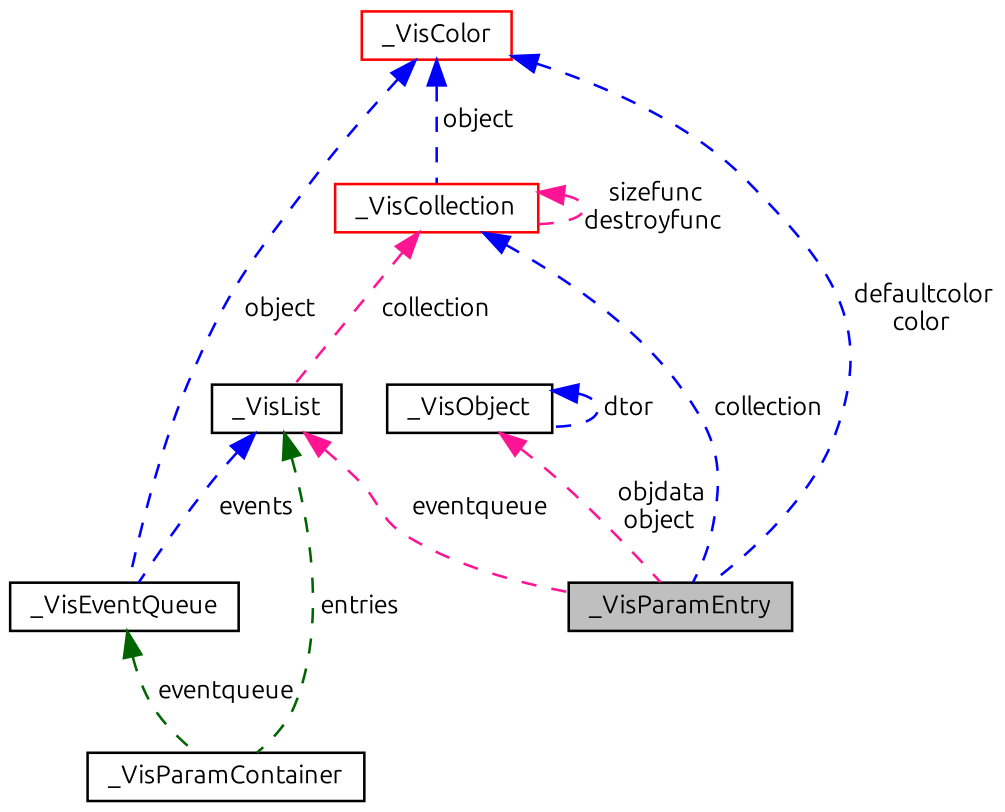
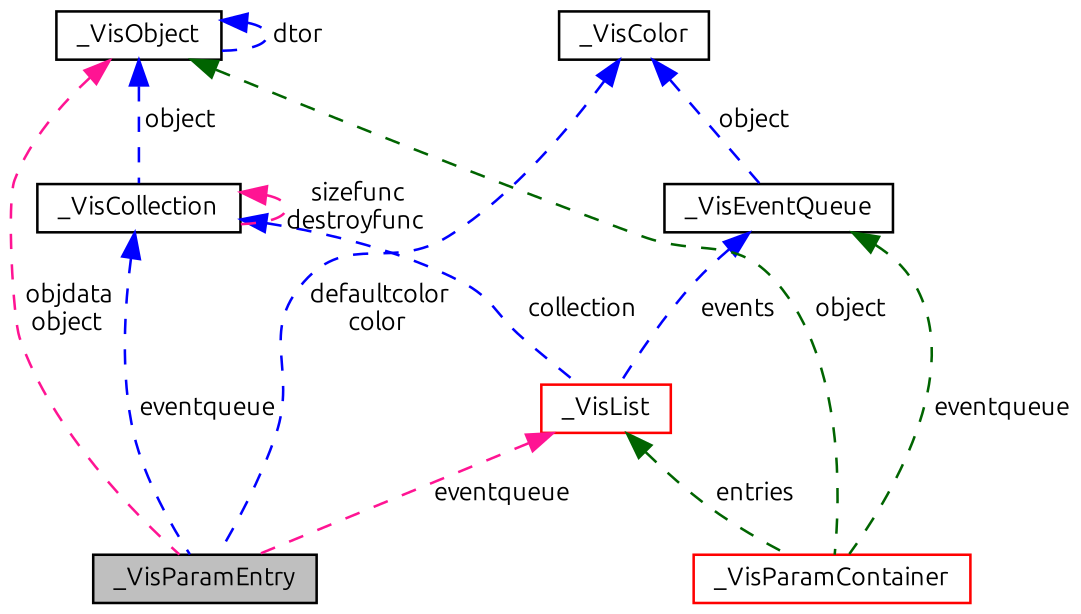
node "_VisColor": color red -> black
edge "_VisCollection" -> "_VisColor": now "_VisCollection" -> "_VisObject"
node "_VisCollection": color red -> black
edge "_VisParamContainer" -> "_VisObject": added, label "object"
edge "_VisList" -> "_VisCollection": color deeppink -> blue
node "_VisList": color black -> red
edge "_VisParamEntry" -> "_VisCollection": label " collection" -> " eventqueue"
edge "_VisEventQueue" -> "_VisList": reversed
node "_VisParamContainer": color black -> red
